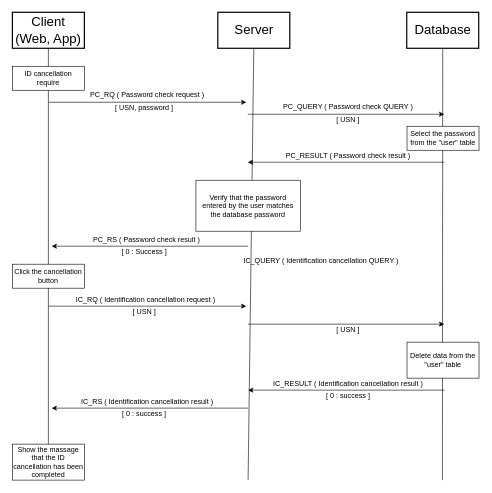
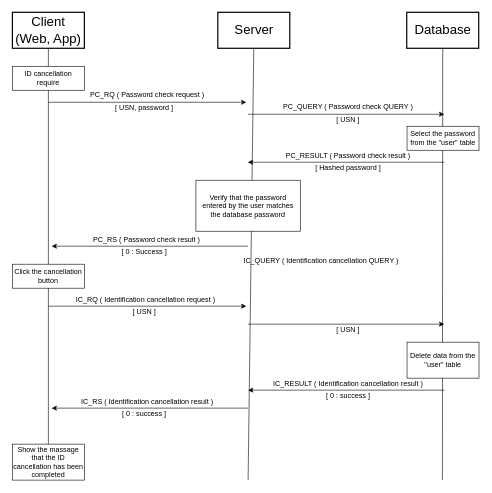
node "[ Hashed password ]": added
